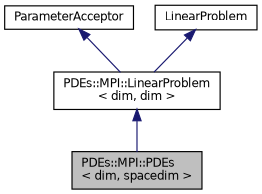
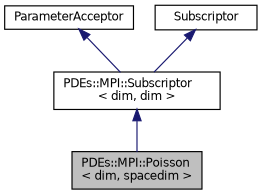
node "LinearProblem": label "LinearProblem" -> "Subscriptor"
node "PDEs::MPI::LinearProblem < dim, dim >": label "PDEs::MPI::LinearProblem < dim, dim >" -> "PDEs::MPI::Subscriptor < dim, dim >"
node "PDEs::MPI::PDEs < dim, spacedim >": label "PDEs::MPI::PDEs < dim, spacedim >" -> "PDEs::MPI::Poisson < dim, spacedim >"
